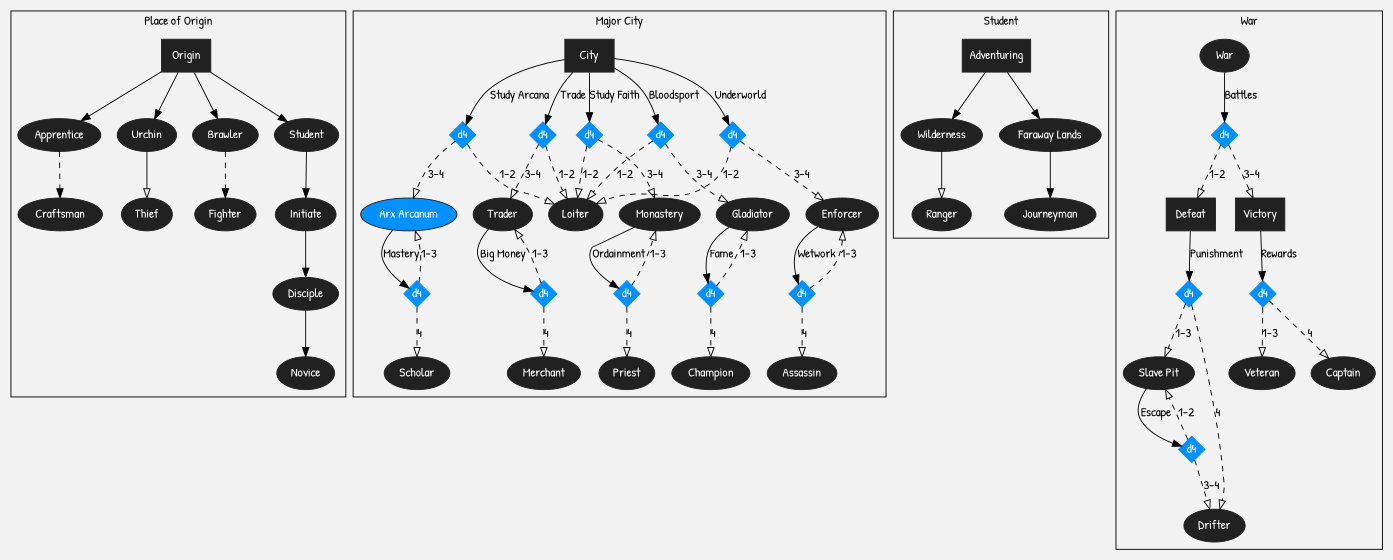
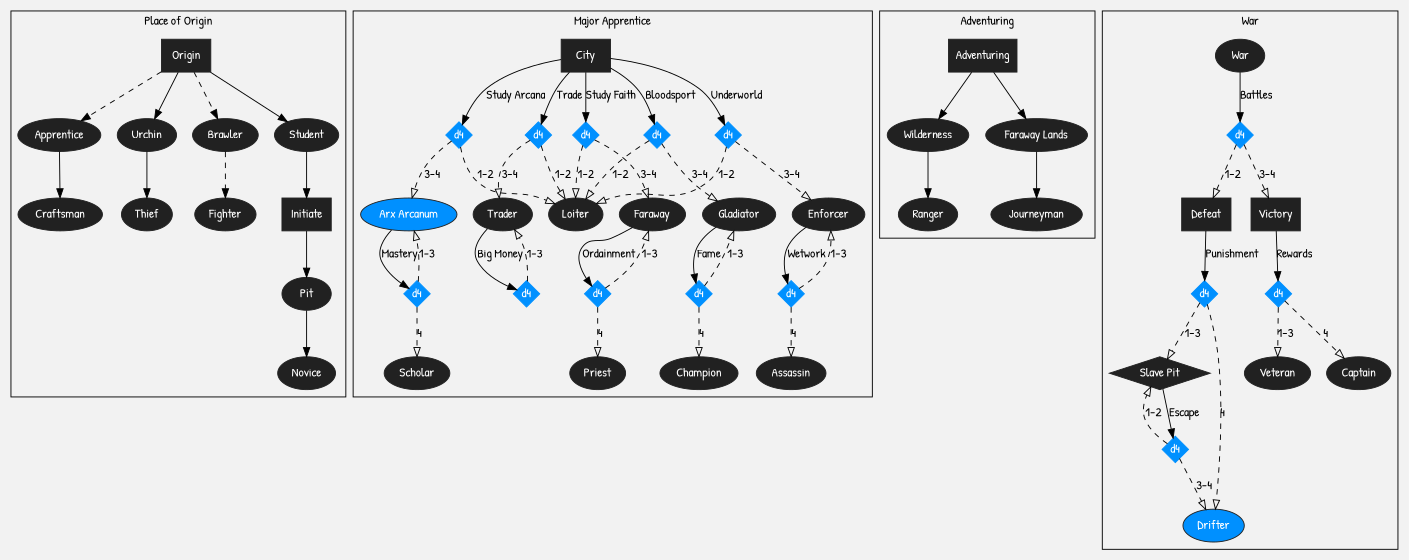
cluster "Major City": label "Major City" -> "Major Apprentice"
cluster "Student": label "Student" -> "Adventuring"
edge "Origin" -> "Brawler": style solid -> dashed
edge "Origin" -> "Apprentice": style solid -> dashed
edge "Apprentice" -> "Craftsman": style dashed -> solid
edge "Urchin" -> "Thief": arrowhead empty -> normal
edge "Wilderness" -> "Ranger": arrowhead empty -> normal
node "Initiate": shape ellipse -> box
node "Monastery": label "Monastery" -> "Faraway"
node "Disciple": label "Disciple" -> "Pit"
node "Merchant": removed
node "Slave Pit": shape ellipse -> diamond
node "Drifter": fillcolor #212121 -> #0090ff
